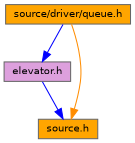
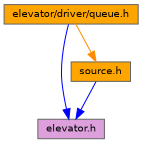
node "source/driver/queue.h": label "source/driver/queue.h" -> "elevator/driver/queue.h"
edge "elevator.h" -> "source.h": reversed
